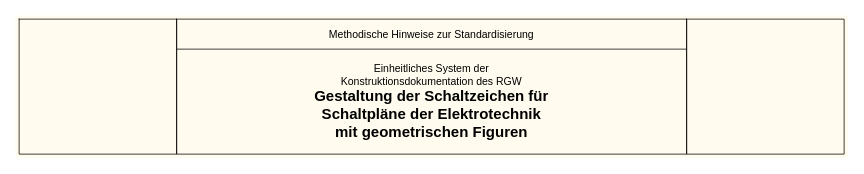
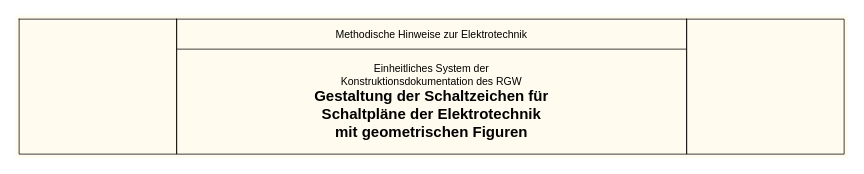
node "Methodische Hinweise zur Standardisierung": label "Methodische Hinweise zur Standardisierung" -> "Methodische Hinweise zur Elektrotechnik"
